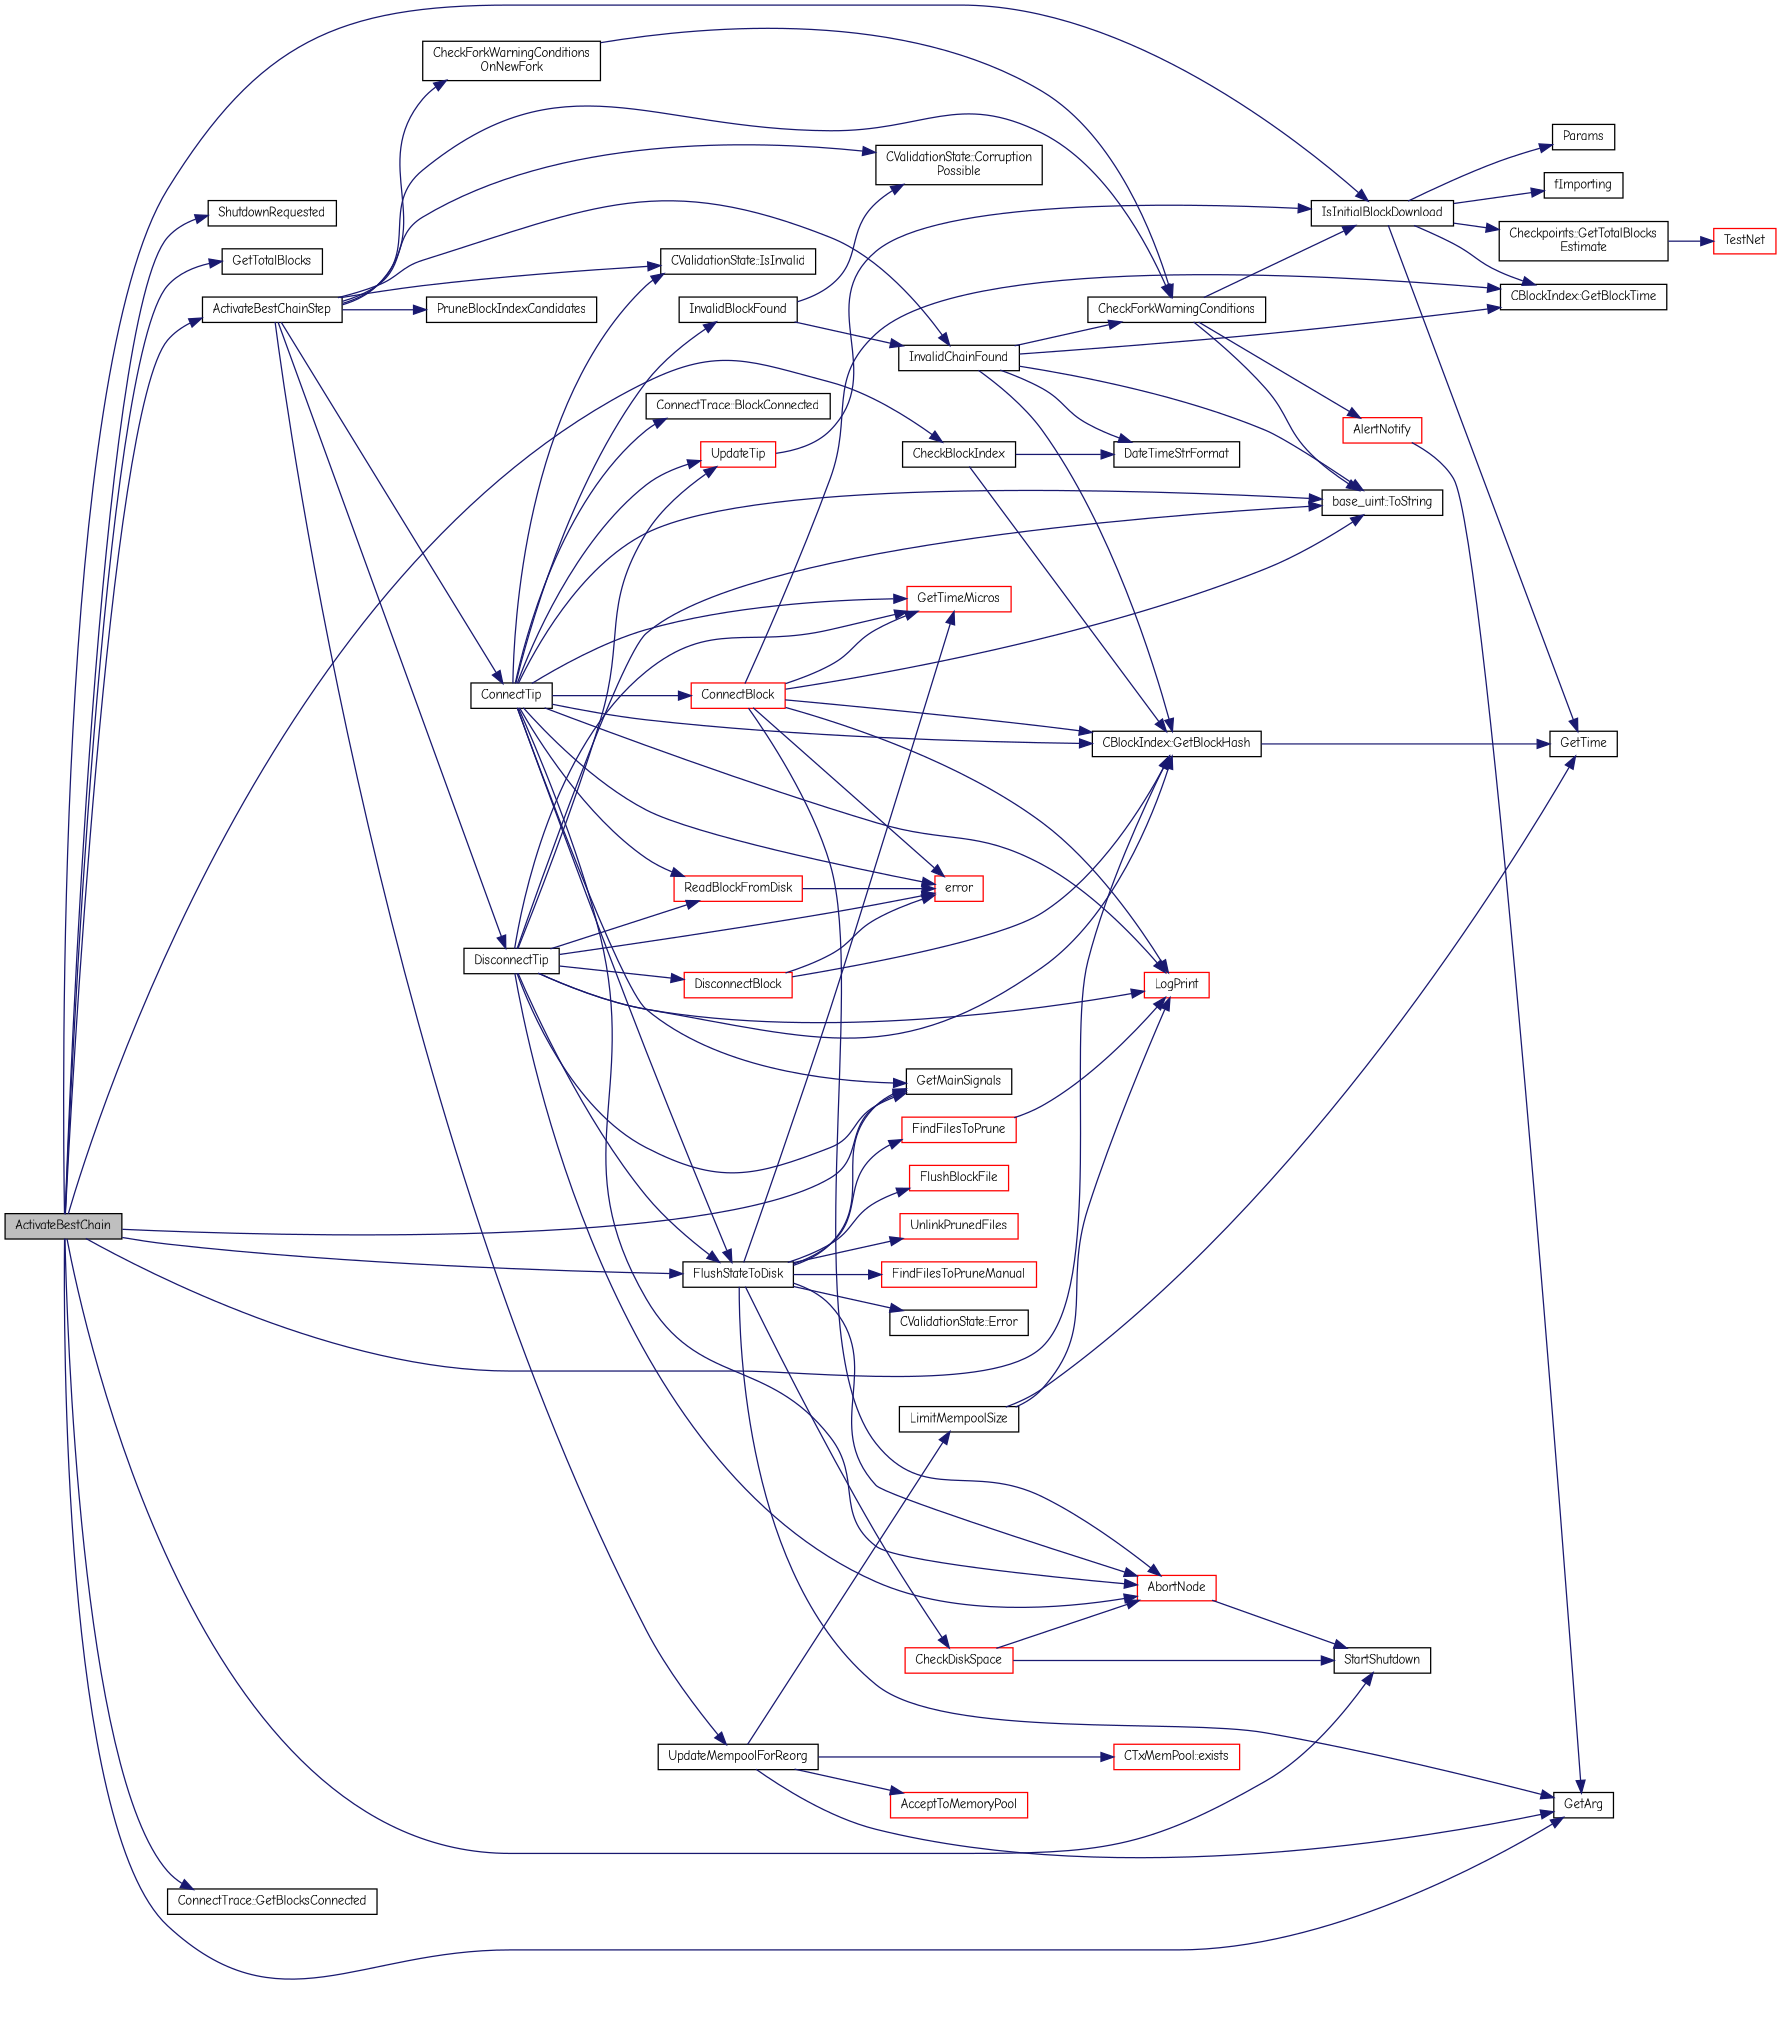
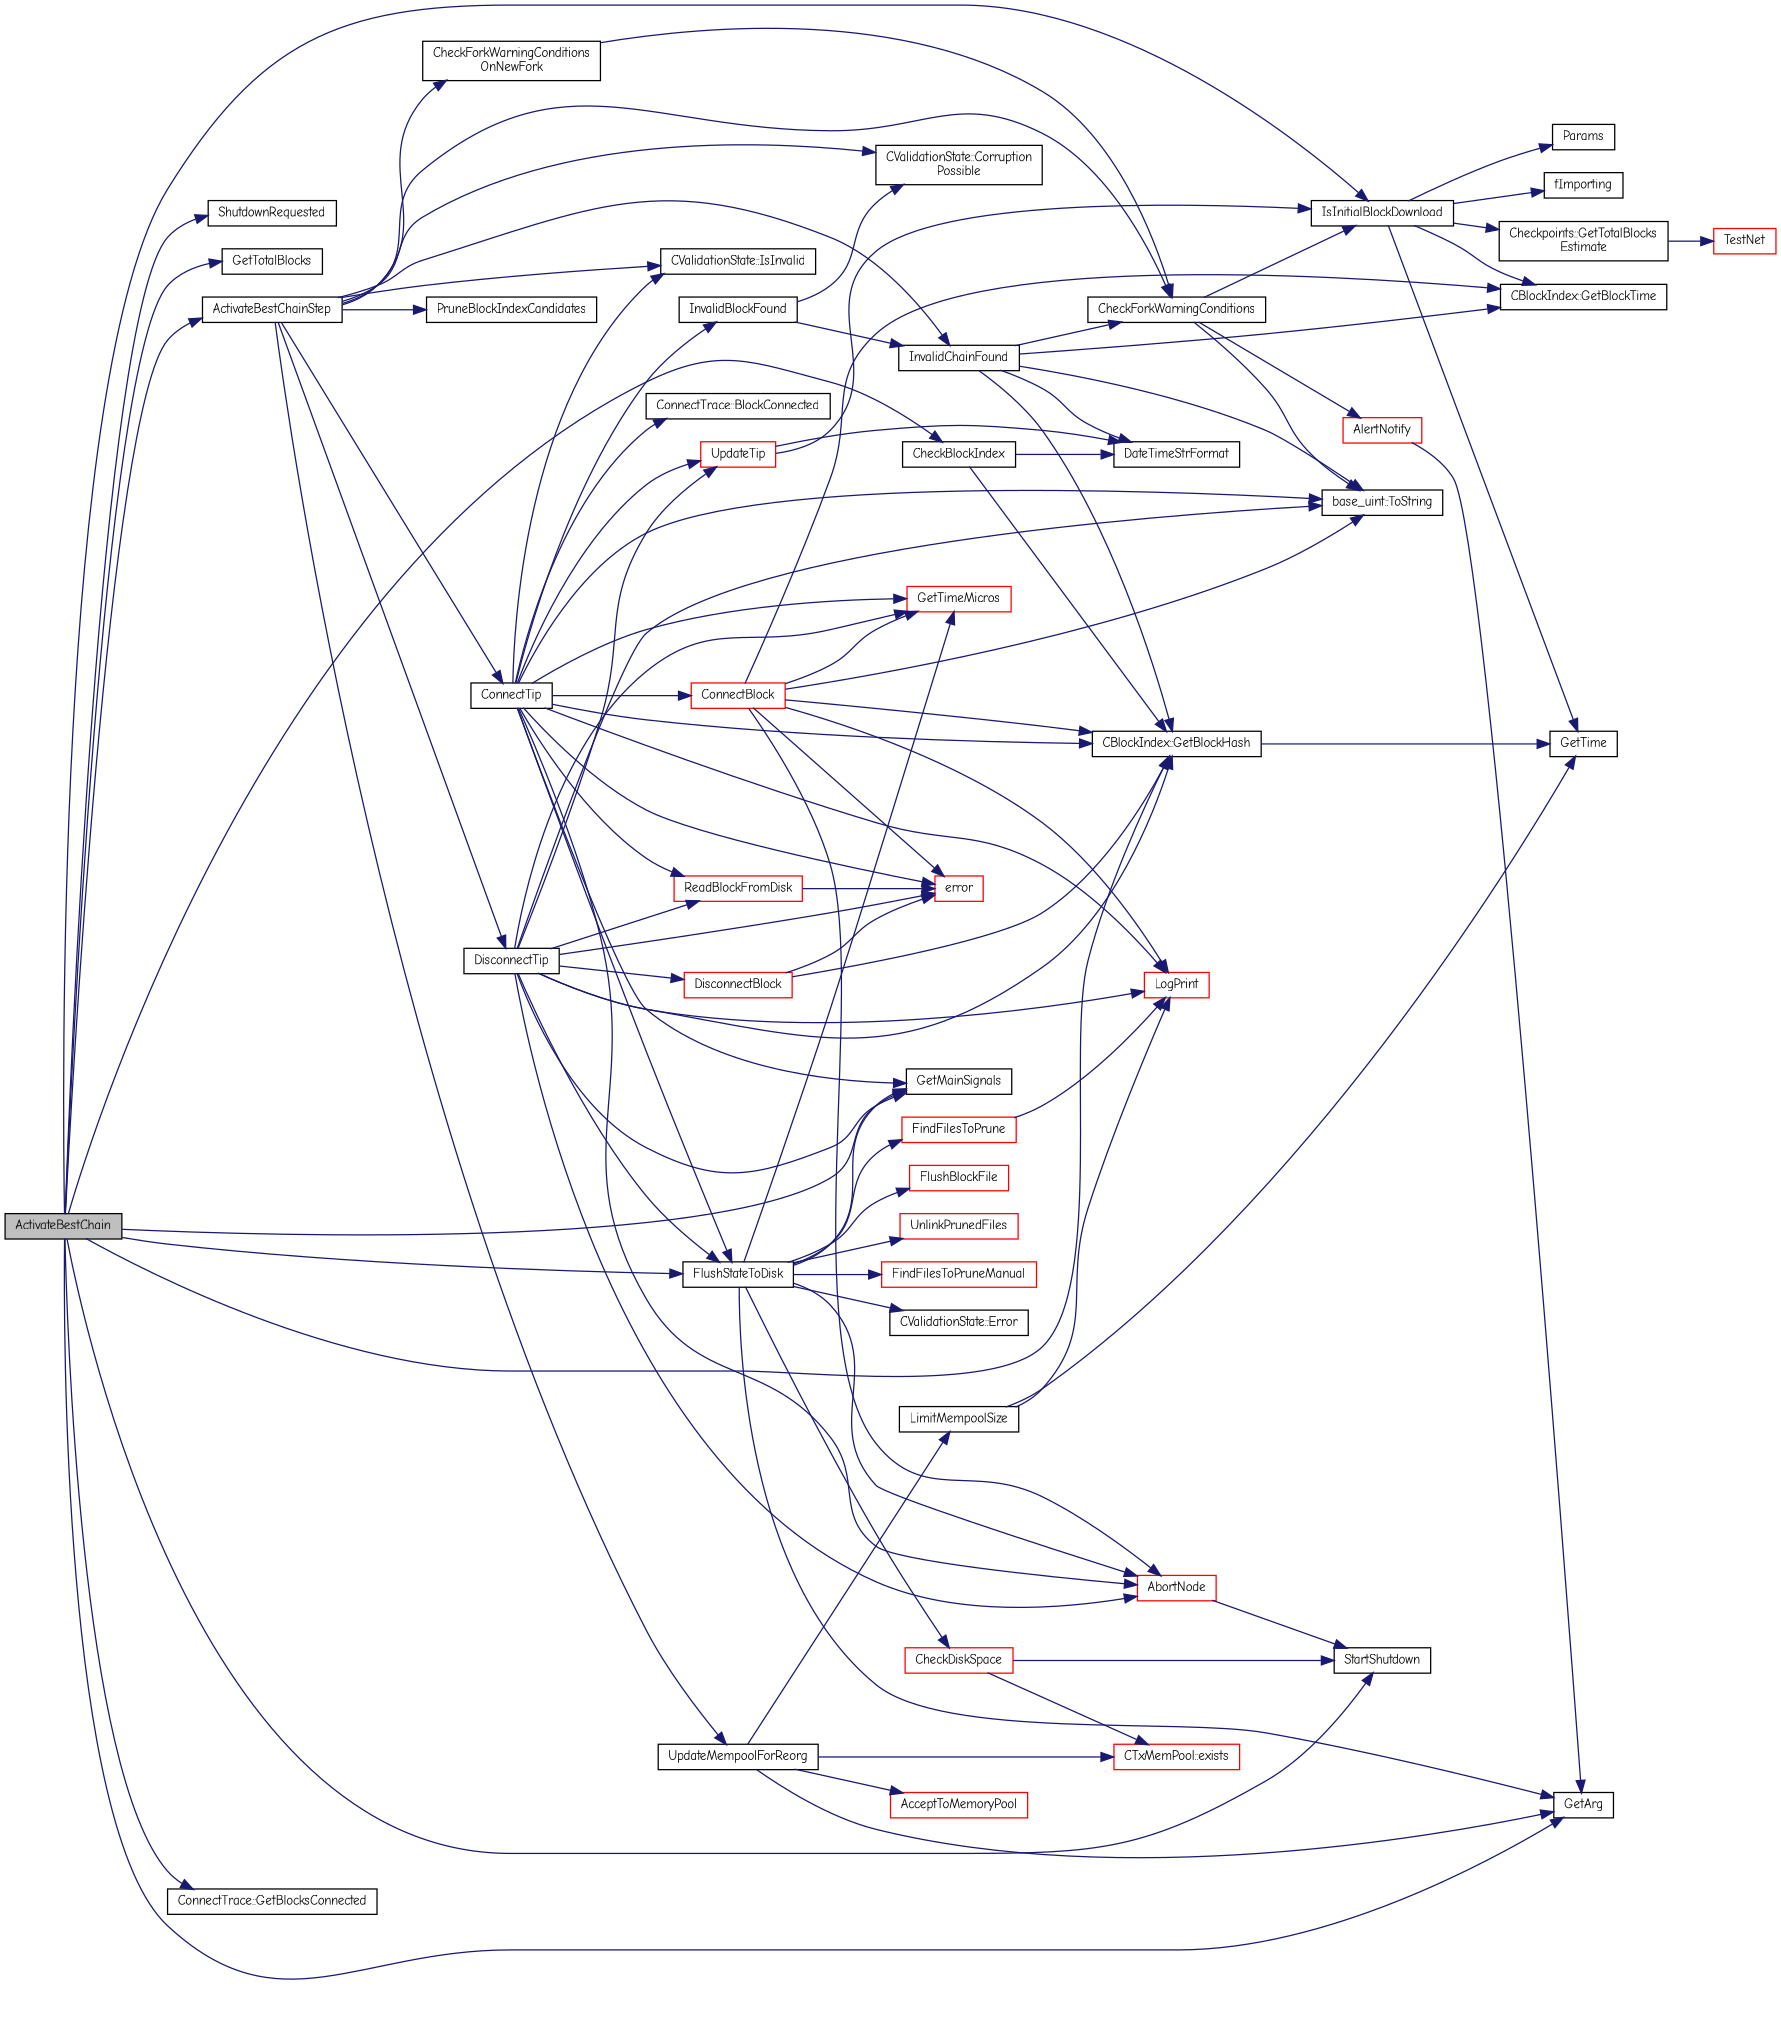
edge "UpdateTip" -> "DateTimeStrFormat": added
edge "CheckDiskSpace" -> "AbortNode": now "CheckDiskSpace" -> "CTxMemPool::exists"
